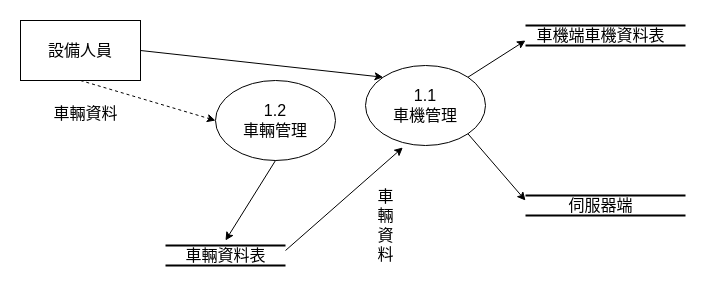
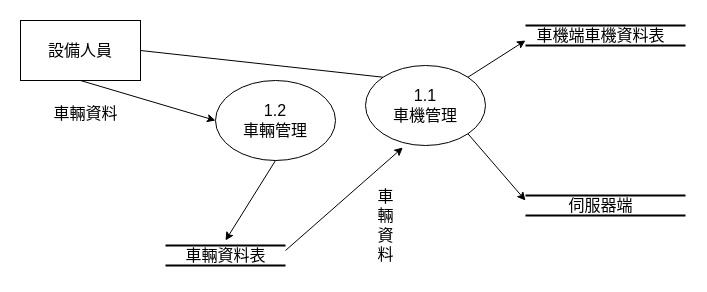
edge "設備人員" -> "1.1 車機管理": arrowhead classic -> none
edge "設備人員" -> "1.2 車輛管理": style dashed -> solid
